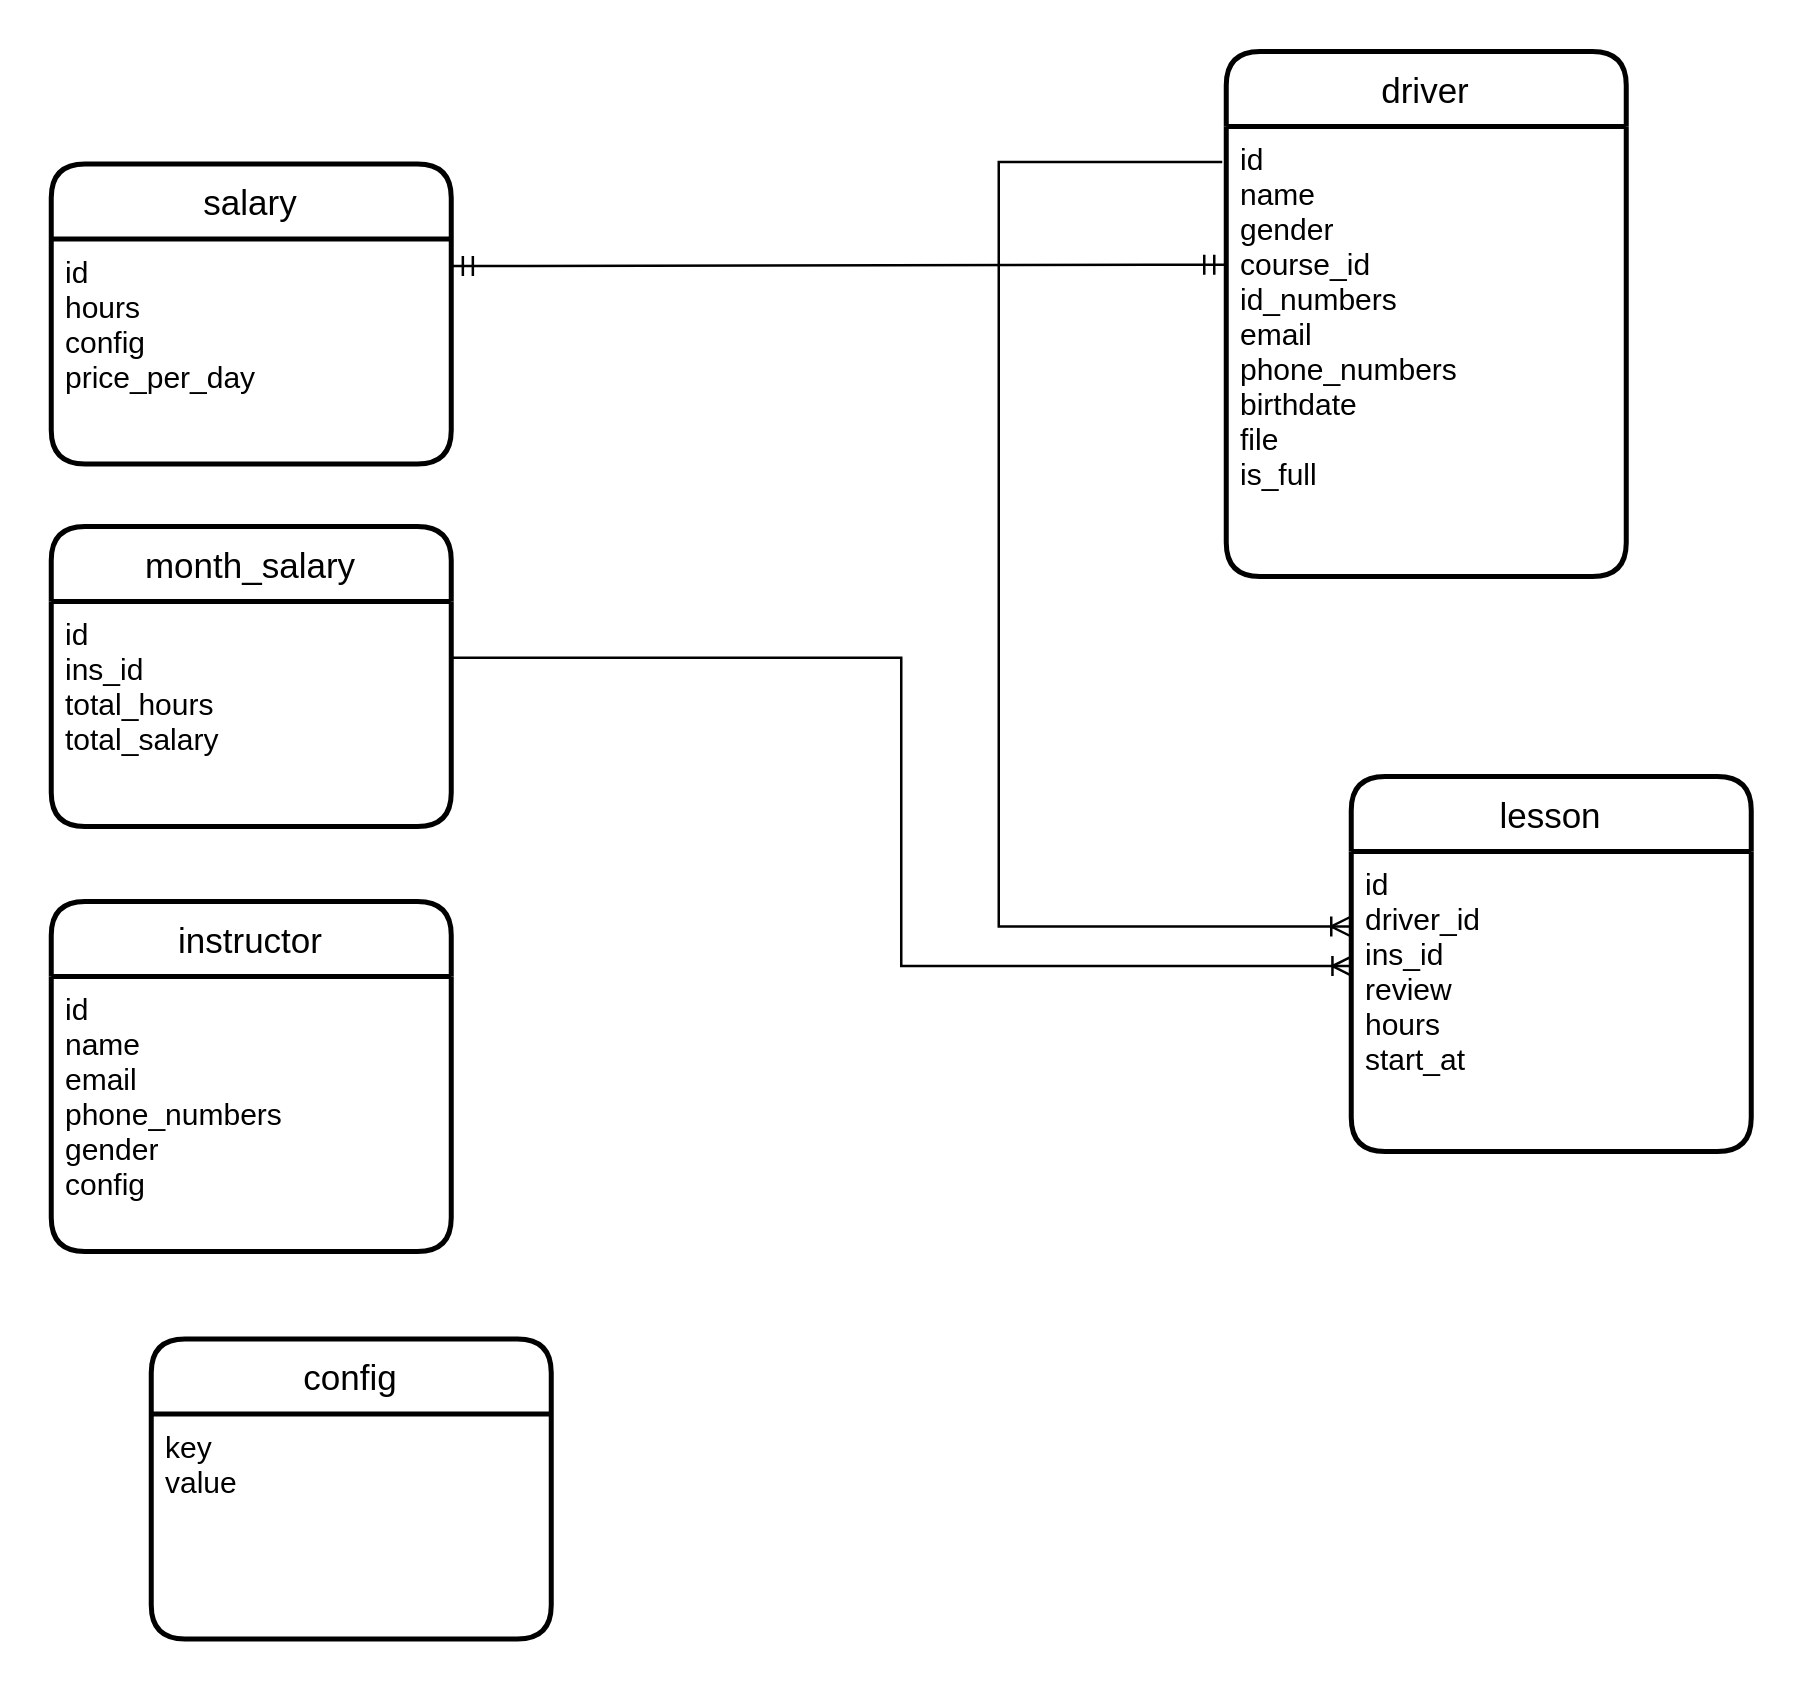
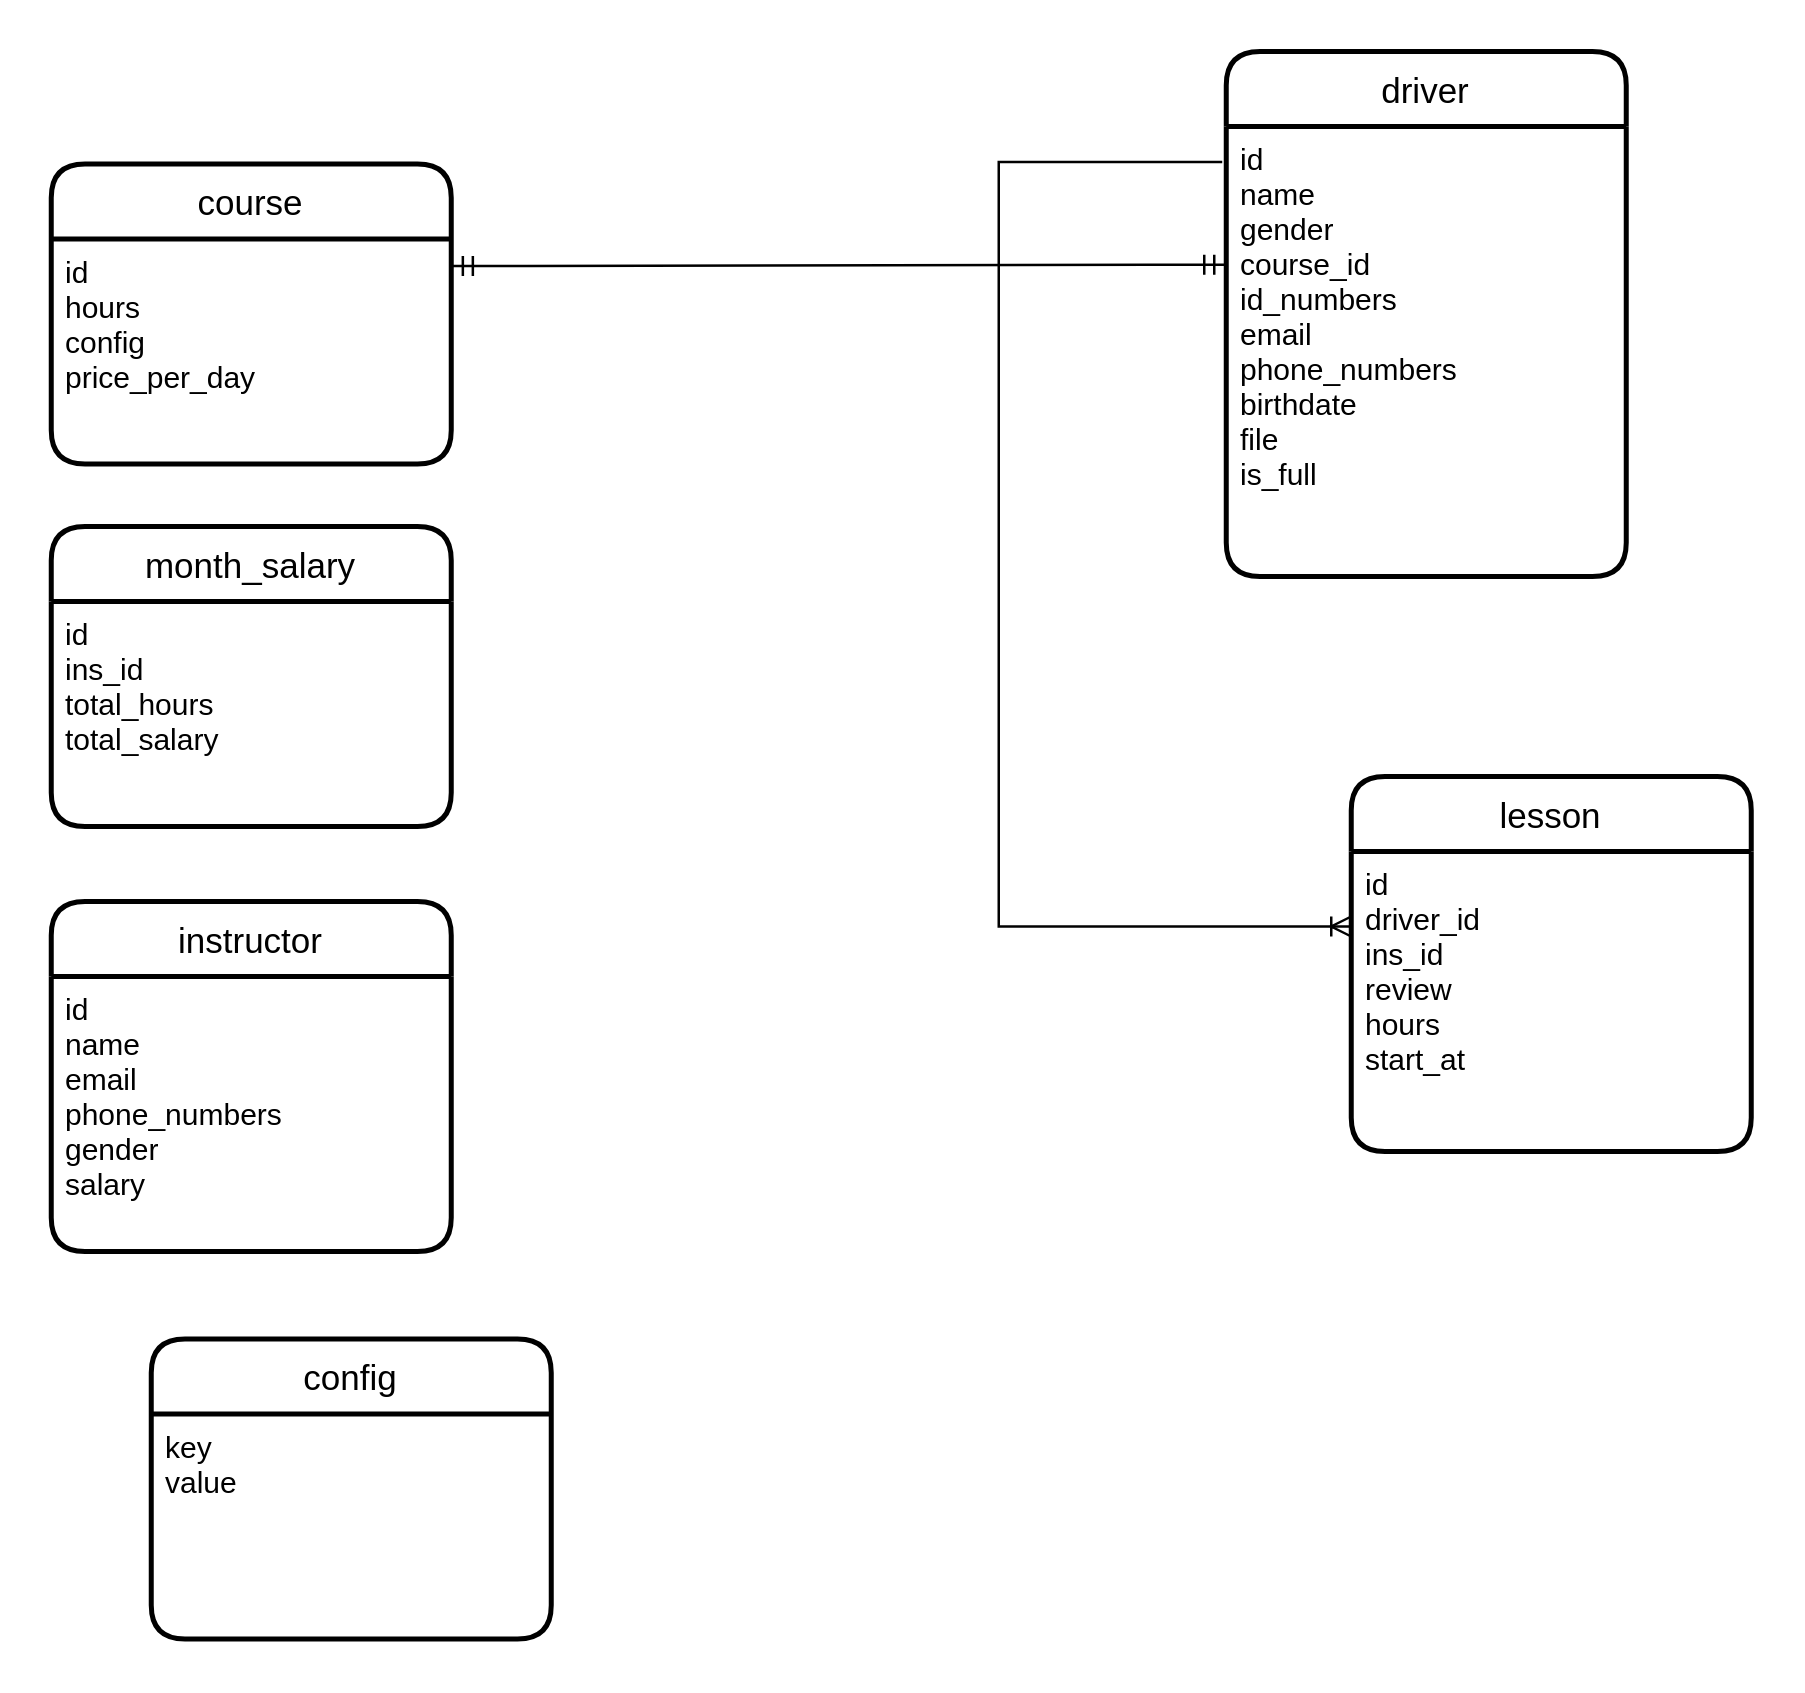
node "salary": label "salary" -> "course"
edge "id ins_id total_hours total_salary" -> "id driver_id ins_id review hours start_at": removed
node "id name email phone_numbers gender config": label "id name email phone_numbers gender config" -> "id name email phone_numbers gender salary"
